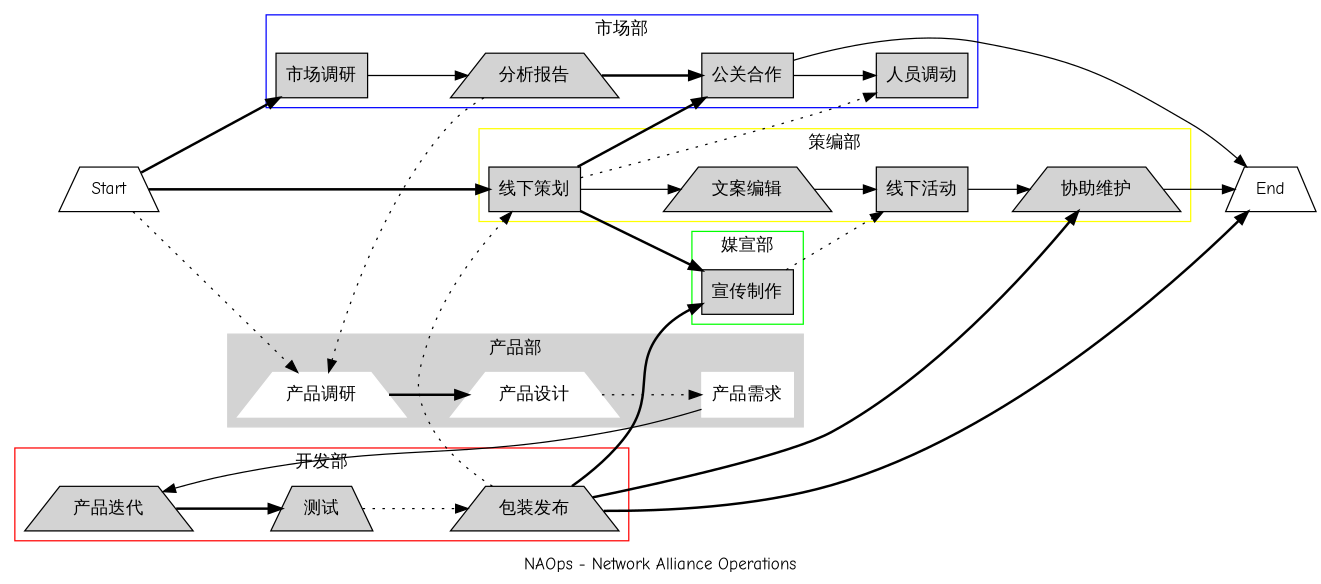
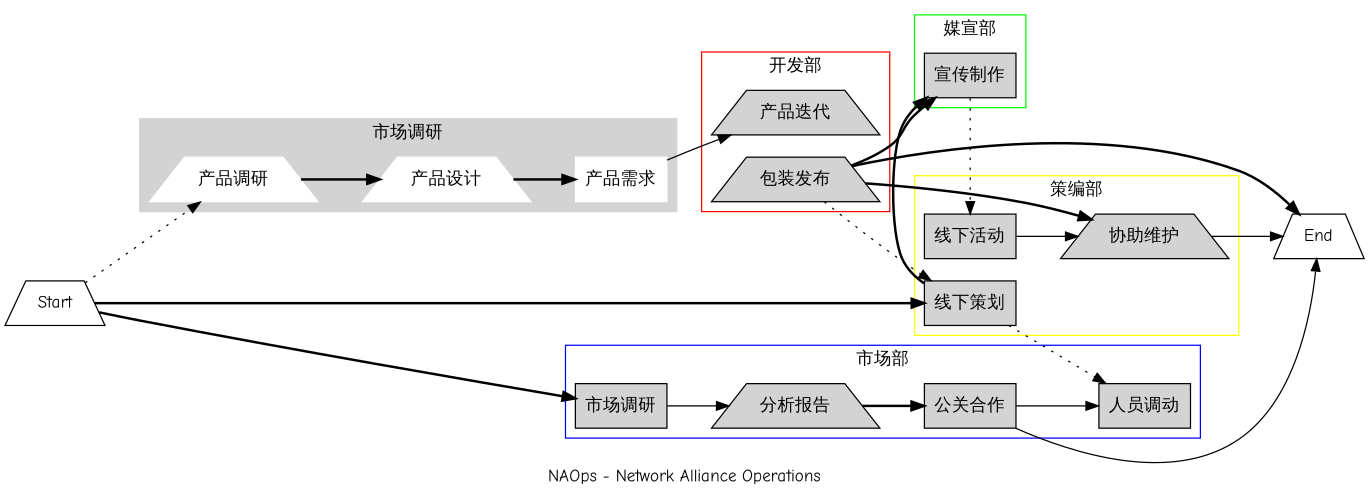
edge "线下策划" -> "公关合作": removed
node "文案编辑": removed
edge "分析报告" -> "产品调研": removed
cluster "产品部": label "产品部" -> "市场调研"
edge "产品设计" -> "产品需求": style dotted -> bold
node "测试": removed
